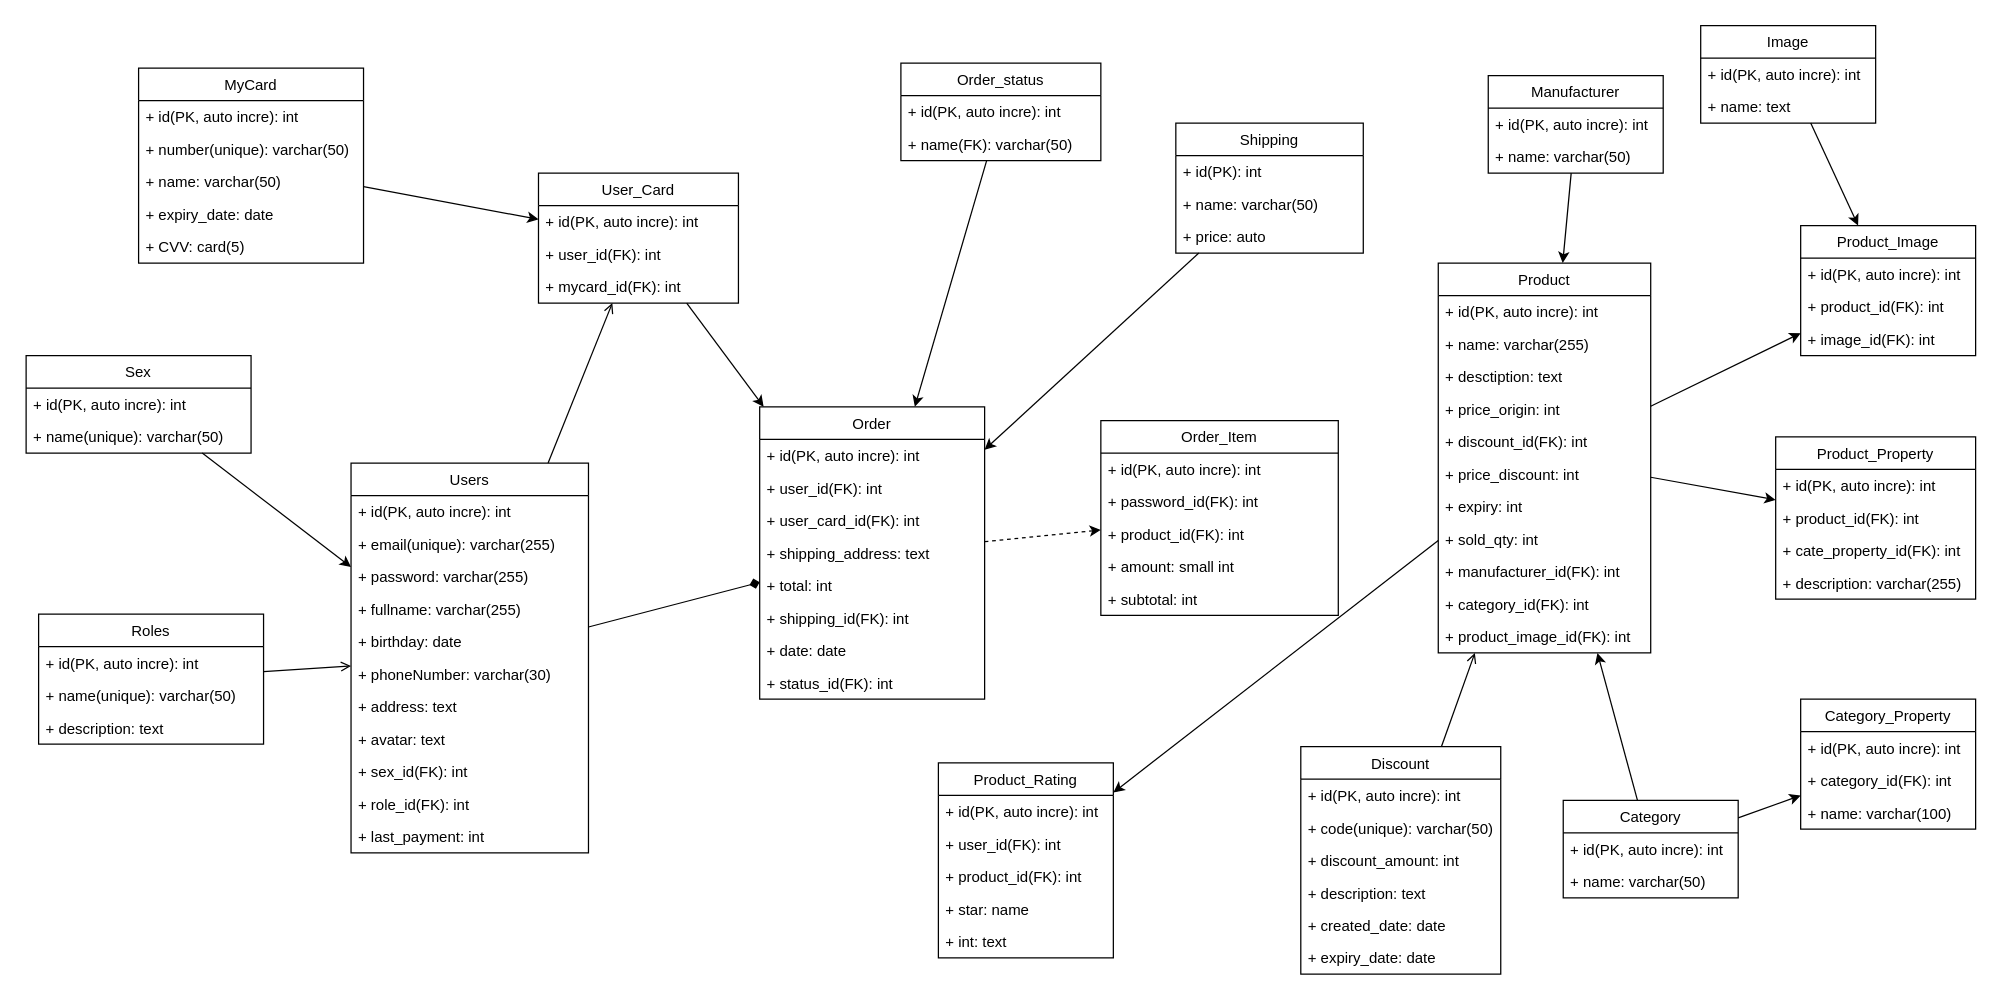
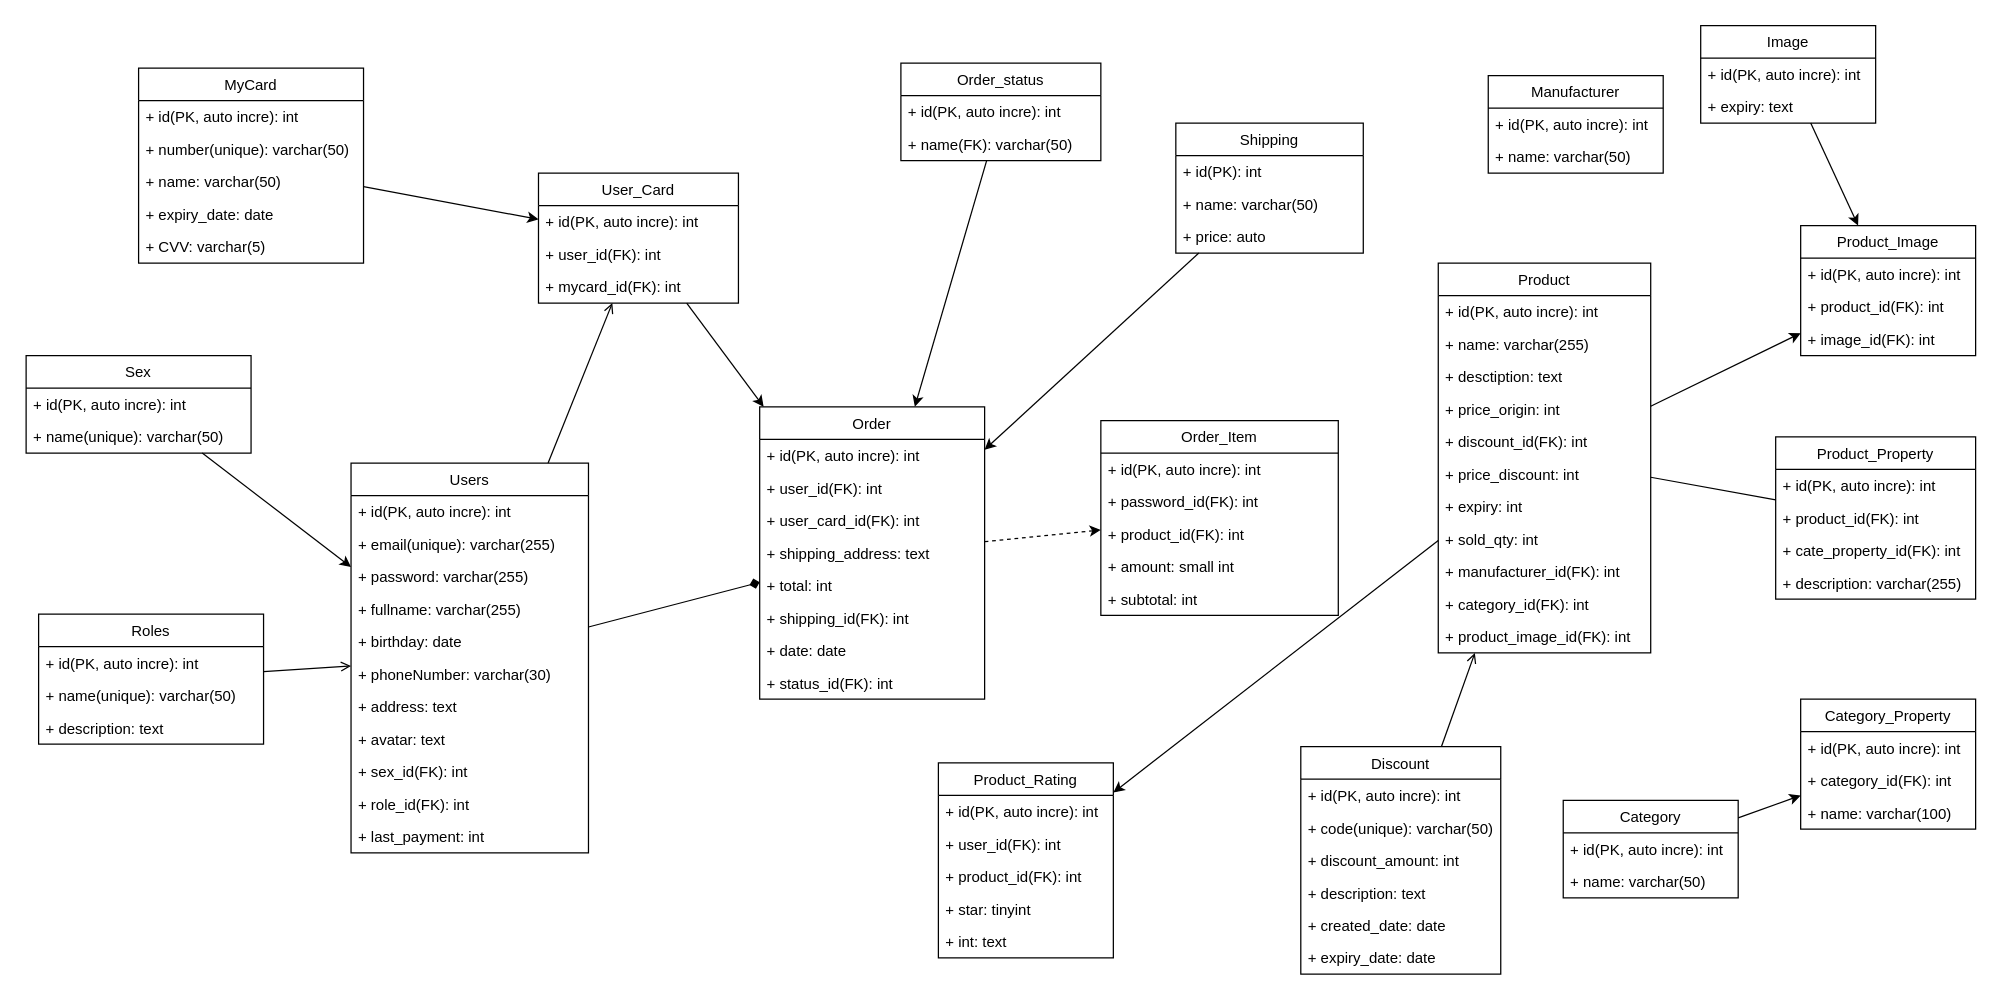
node "+ name: text": label "+ name: text" -> "+ expiry: text"
edge "Manufacturer" -> "Product": removed
node "+ CVV: card(5)": label "+ CVV: card(5)" -> "+ CVV: varchar(5)"
edge "Product" -> "Product_Property": arrowhead classic -> none
edge "Category" -> "Product": removed
node "+ star: name": label "+ star: name" -> "+ star: tinyint"
